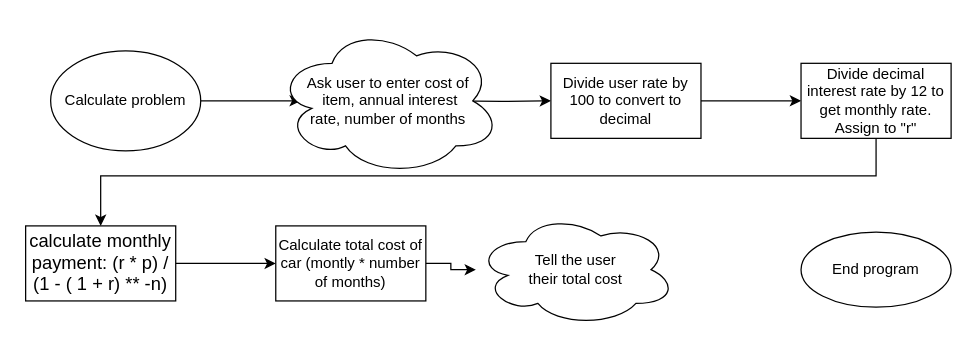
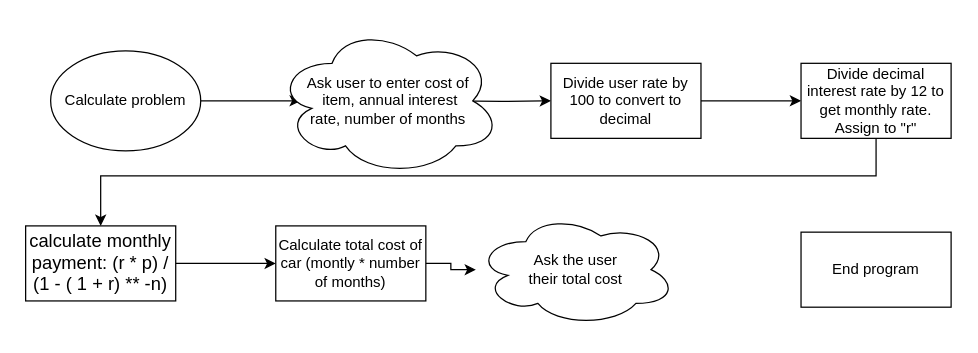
node "Tell the user their total cost": label "Tell the user their total cost" -> "Ask the user their total cost"
node "End program": shape ellipse -> rectangle
